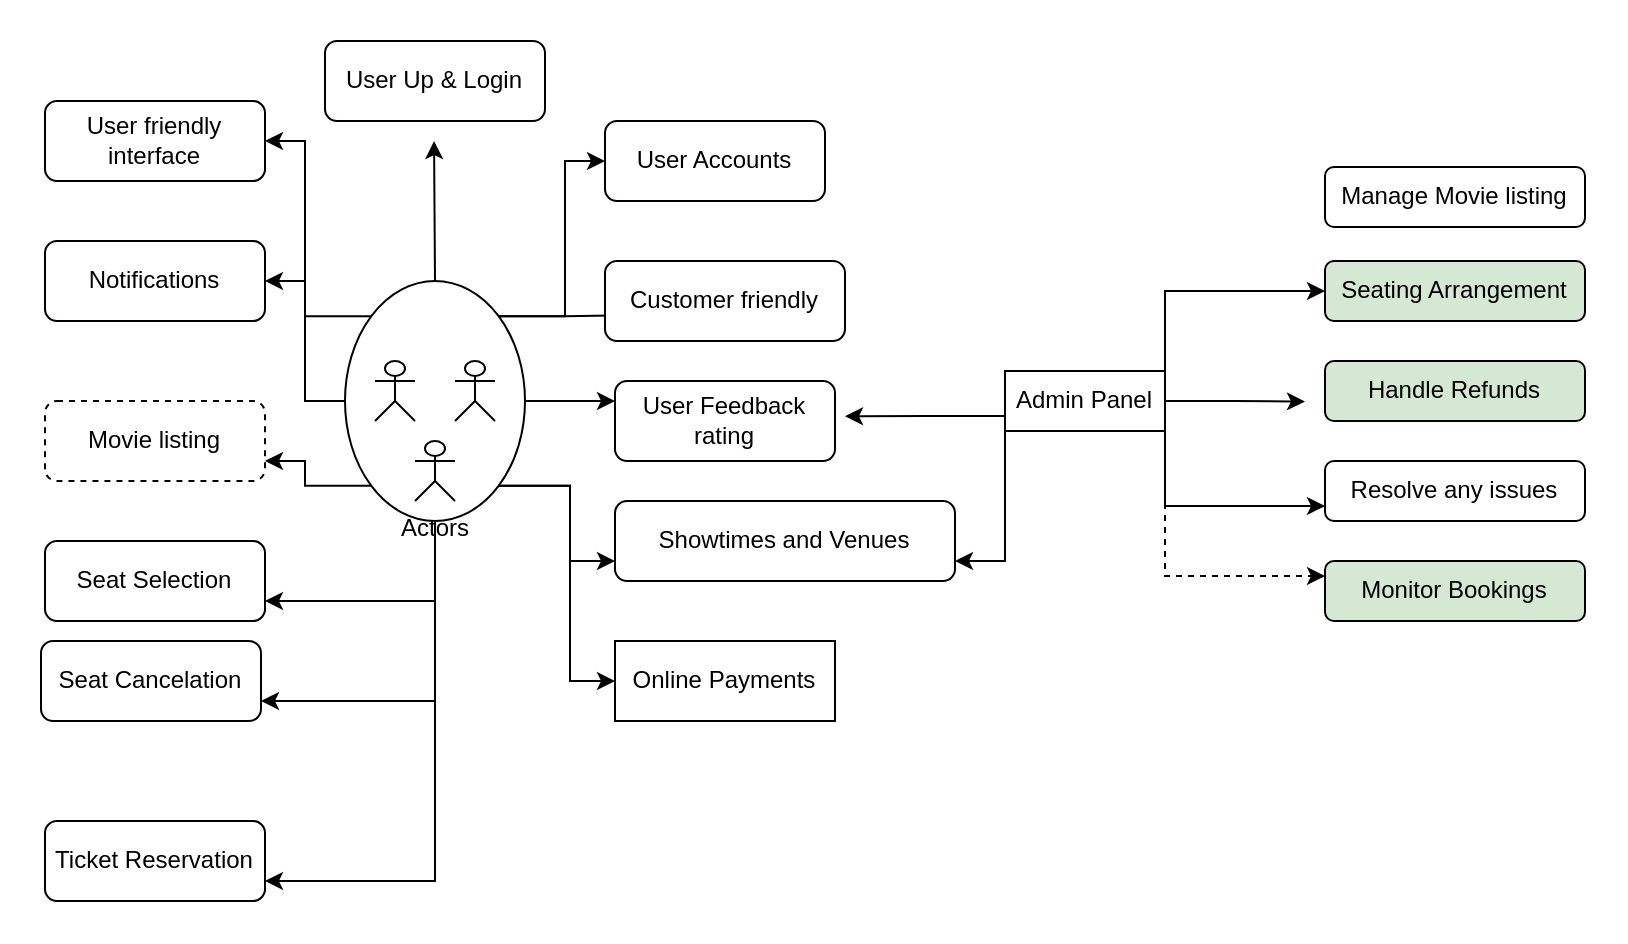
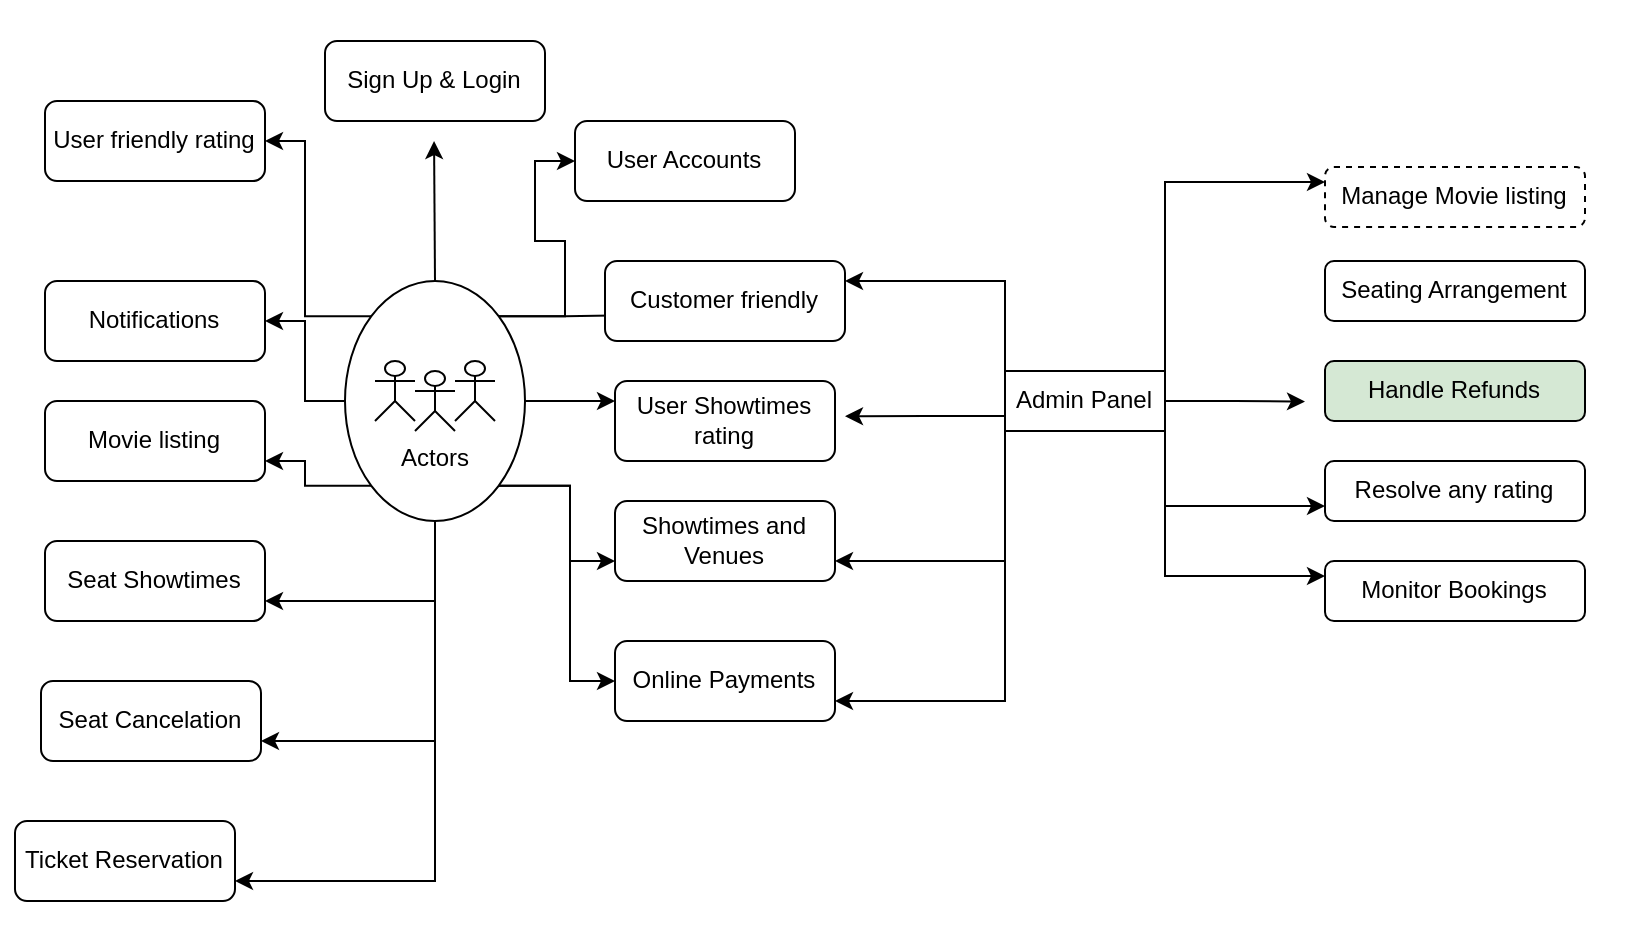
node "User Up & Login": label "User Up & Login" -> "Sign Up & Login"
node "User friendly interface": label "User friendly interface" -> "User friendly rating"
node "User Accounts": moved (715, 161) -> (685, 161)
edge "Admin Panel" -> "Manage Movie listing": added
node "Manage Movie listing": style solid -> dashed
node "Notifications": moved (155, 281) -> (155, 321)
edge "Admin Panel" -> "Customer friendly": added
edge "Admin Panel" -> "Seating Arrangement": removed
node "Seating Arrangement": fillcolor #d5e8d4 -> #ffffff
node "User Feedback rating": label "User Feedback rating" -> "User Showtimes rating"
node "Movie listing": style dashed -> solid
node "Actors": moved (435, 471) -> (435, 401)
node "Resolve any issues": label "Resolve any issues" -> "Resolve any rating"
node "Showtimes and Venues": size 340x80 -> 220x80
edge "Admin Panel" -> "Monitor Bookings": style dashed -> solid
node "Seat Selection": label "Seat Selection" -> "Seat Showtimes"
node "Monitor Bookings": fillcolor #d5e8d4 -> #ffffff
node "Seat Cancelation": moved (151, 681) -> (151, 721)
node "Online Payments": shape rectangle -> rounded rectangle
edge "Admin Panel" -> "Online Payments": added
node "Ticket Reservation": moved (155, 861) -> (125, 861)
